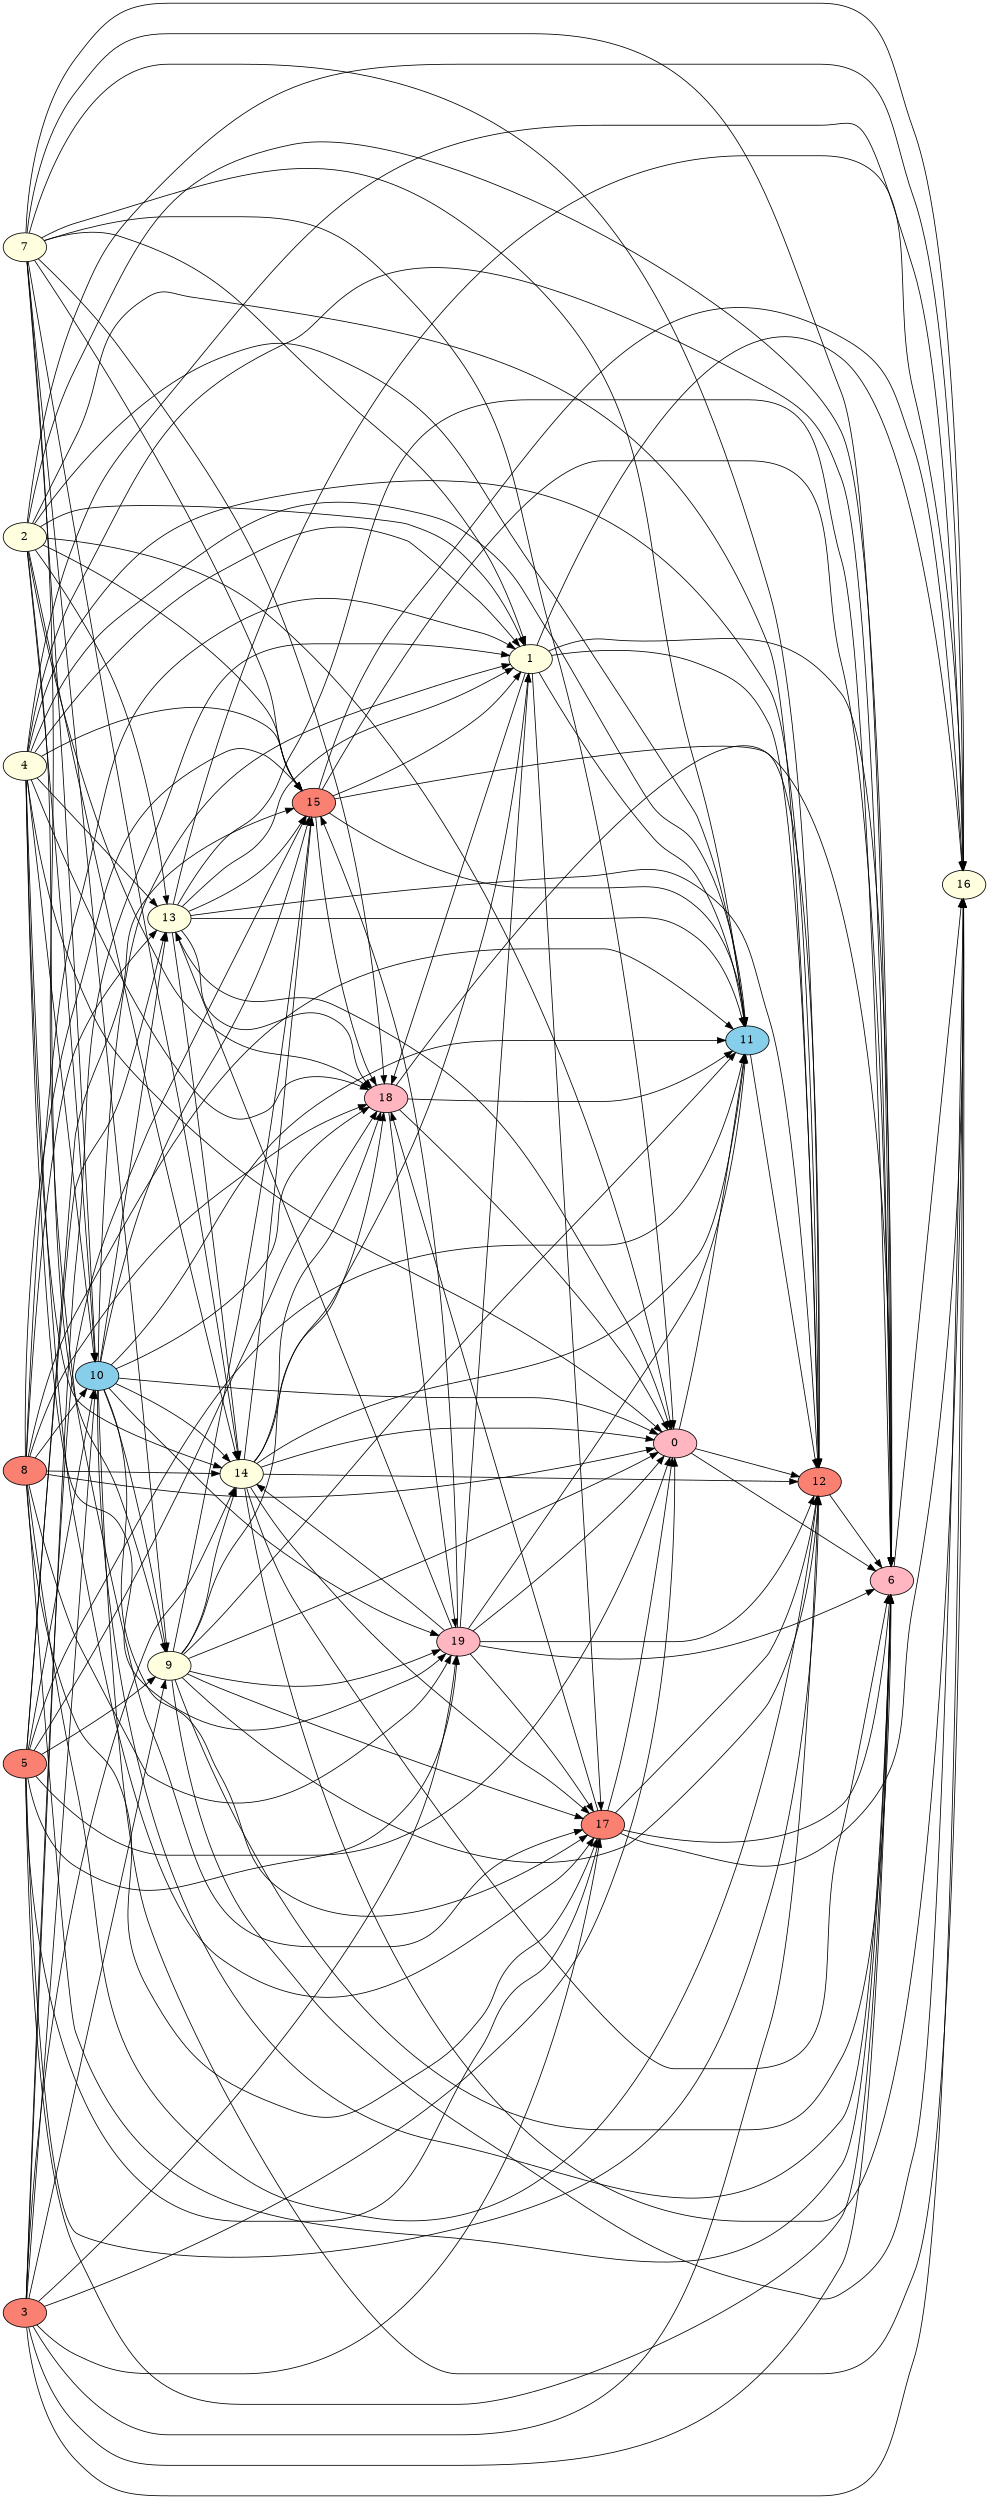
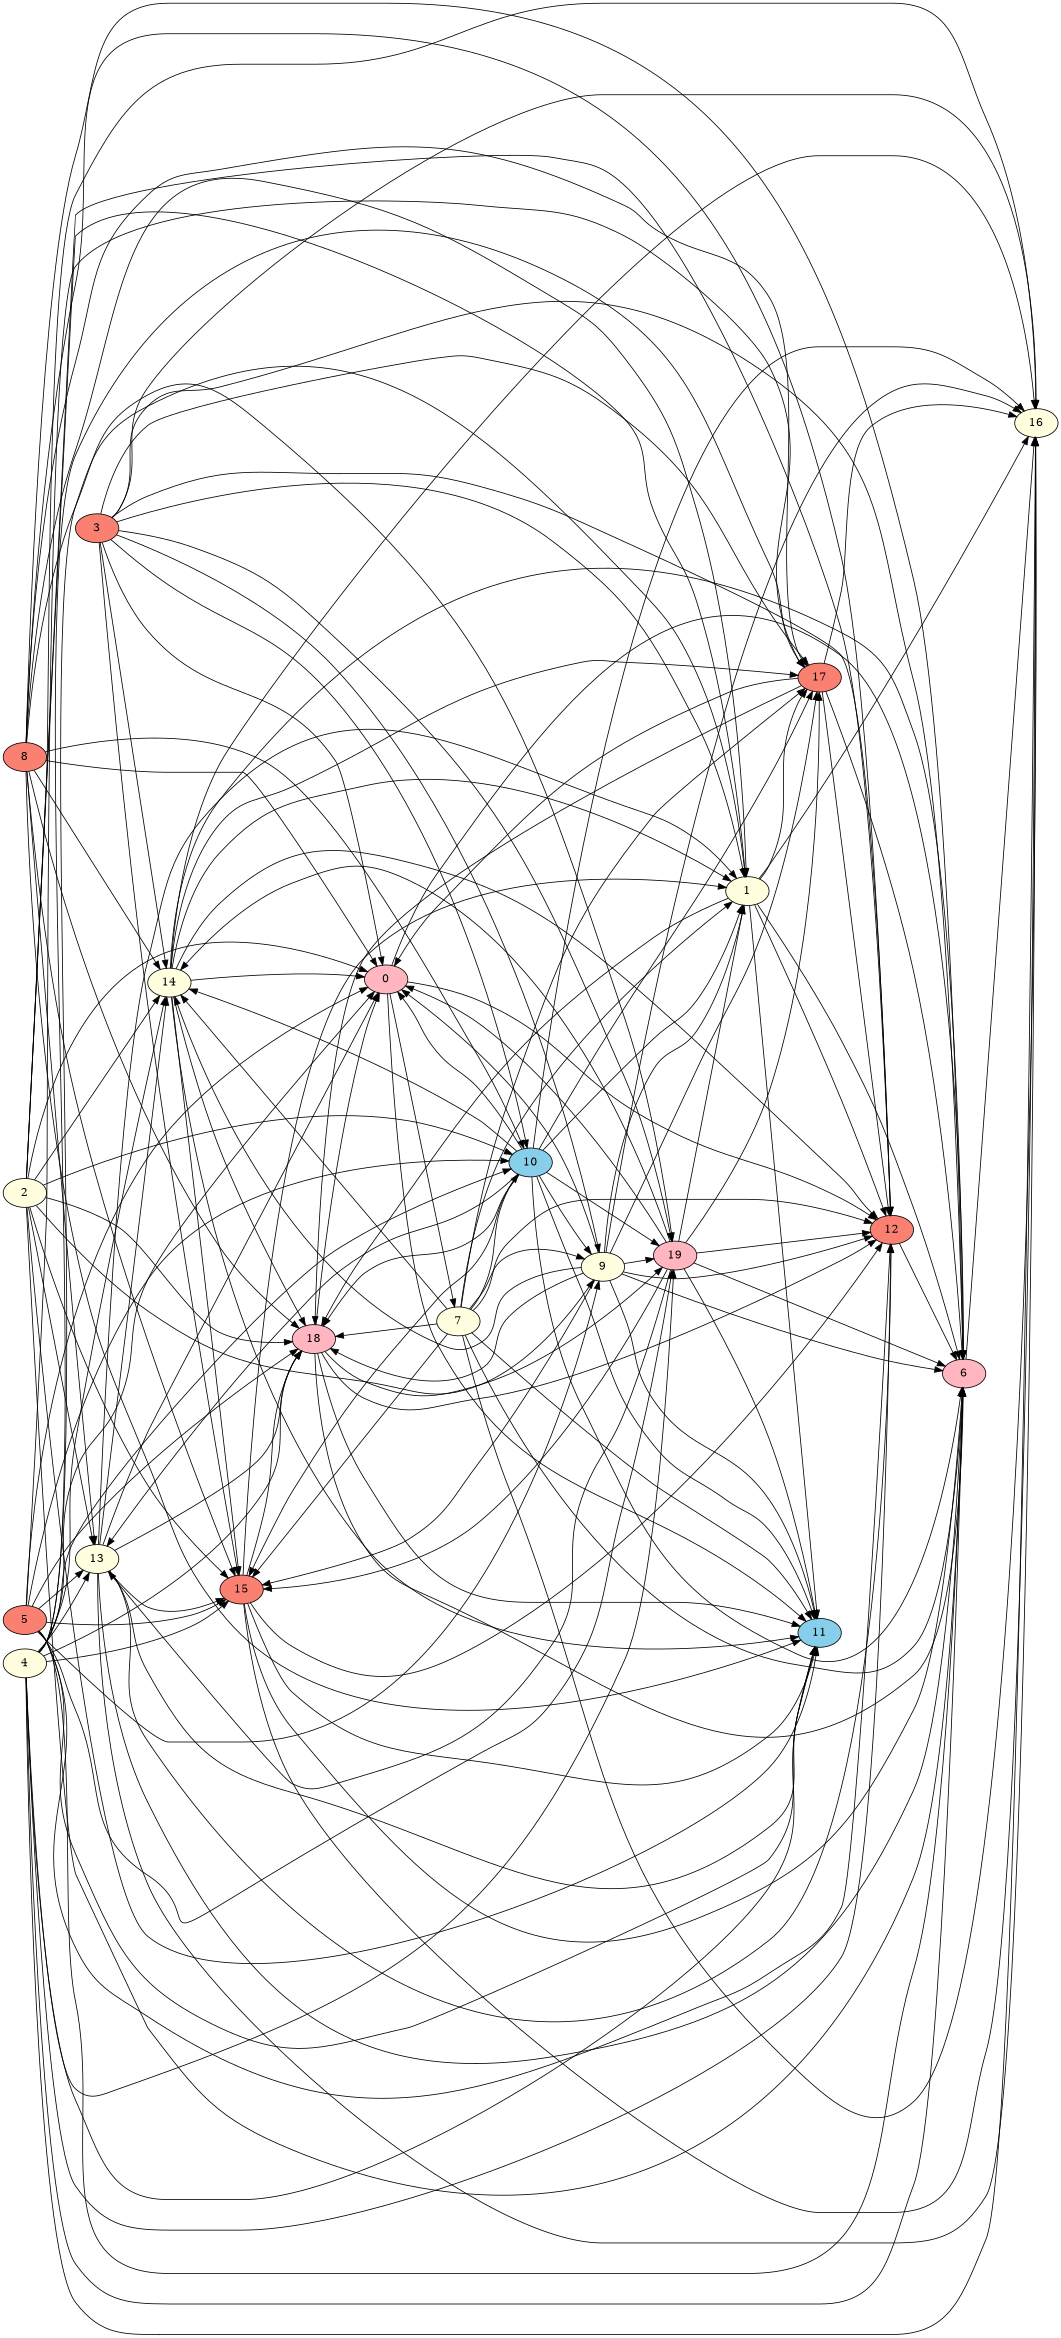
edge "7" -> "0": reversed
edge "9" -> "1": added
edge "11" -> "12": now "18" -> "12"
